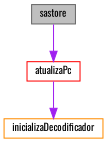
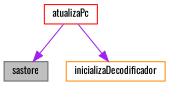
edge "sastore" -> "atualizaPc": reversed
